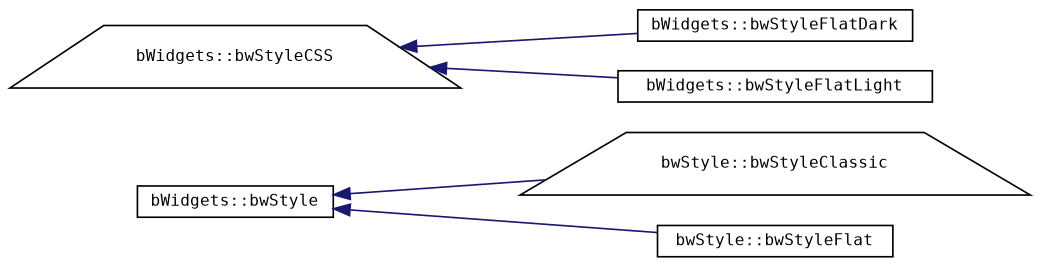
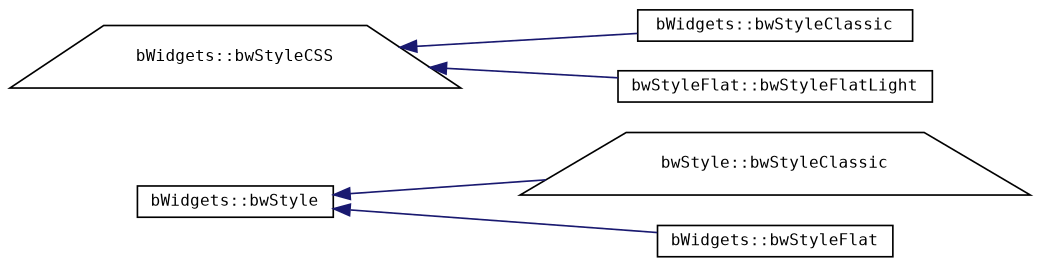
node "bWidgets::bwStyleFlatDark": label "bWidgets::bwStyleFlatDark" -> "bWidgets::bwStyleClassic"
node "bWidgets::bwStyleFlatLight": label "bWidgets::bwStyleFlatLight" -> "bwStyleFlat::bwStyleFlatLight"
node "bwStyle::bwStyleFlat": label "bwStyle::bwStyleFlat" -> "bWidgets::bwStyleFlat"
